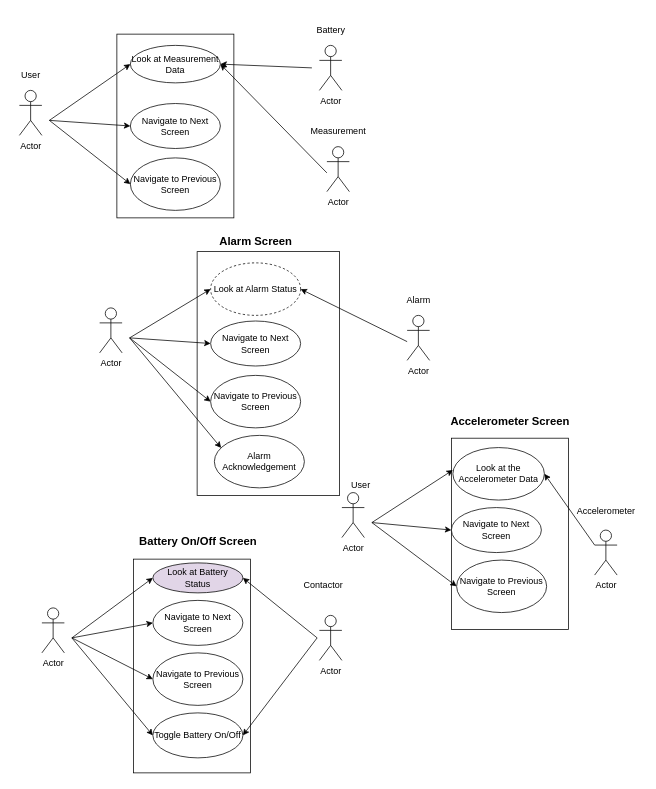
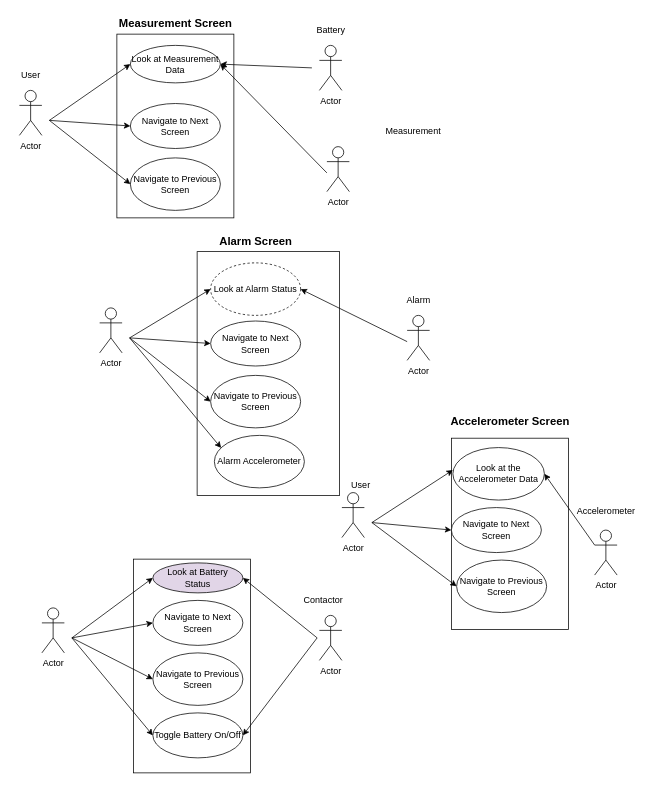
node "Measurement Screen": added
node "Measurement": moved (338, 132) -> (413, 132)
node "Alarm Acknowledgement": label "Alarm Acknowledgement" -> "Alarm Accelerometer"
node "Battery On/Off Screen": removed
node "Contactor": moved (323, 585) -> (323, 600)
